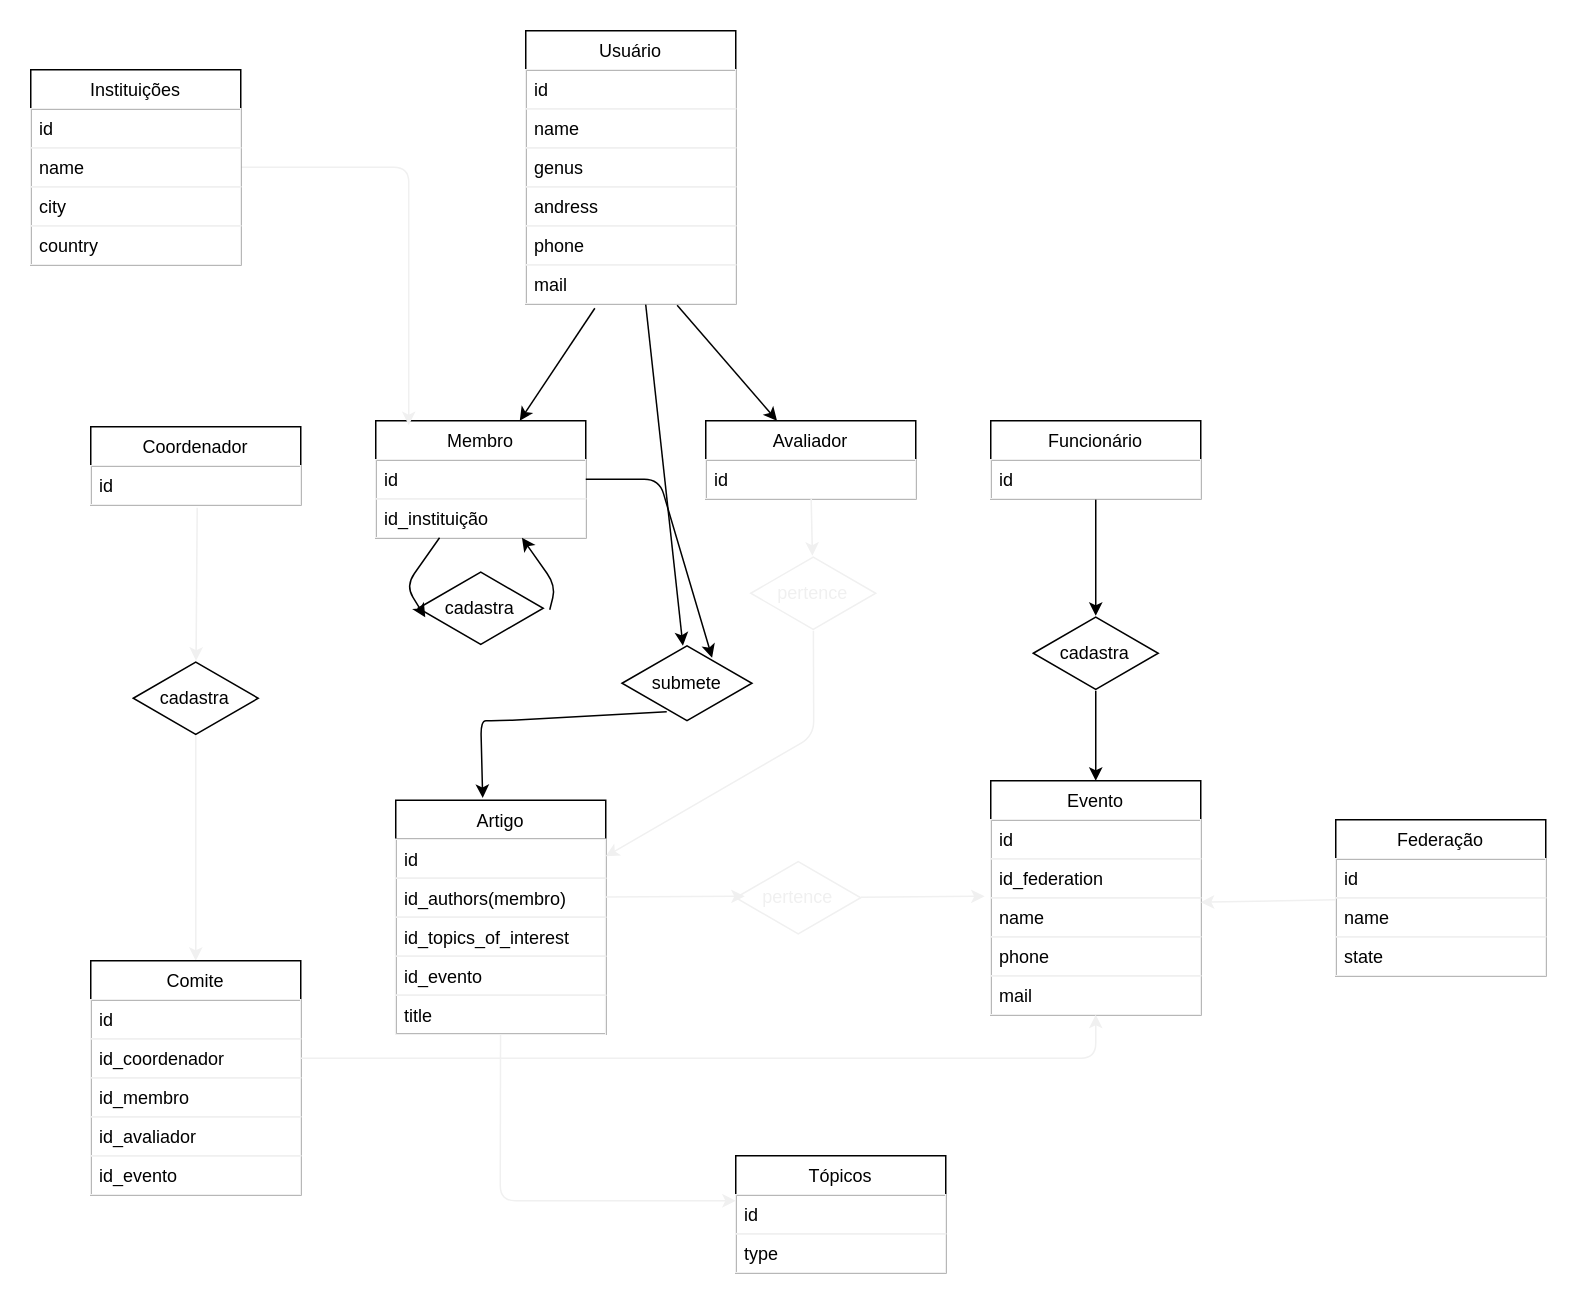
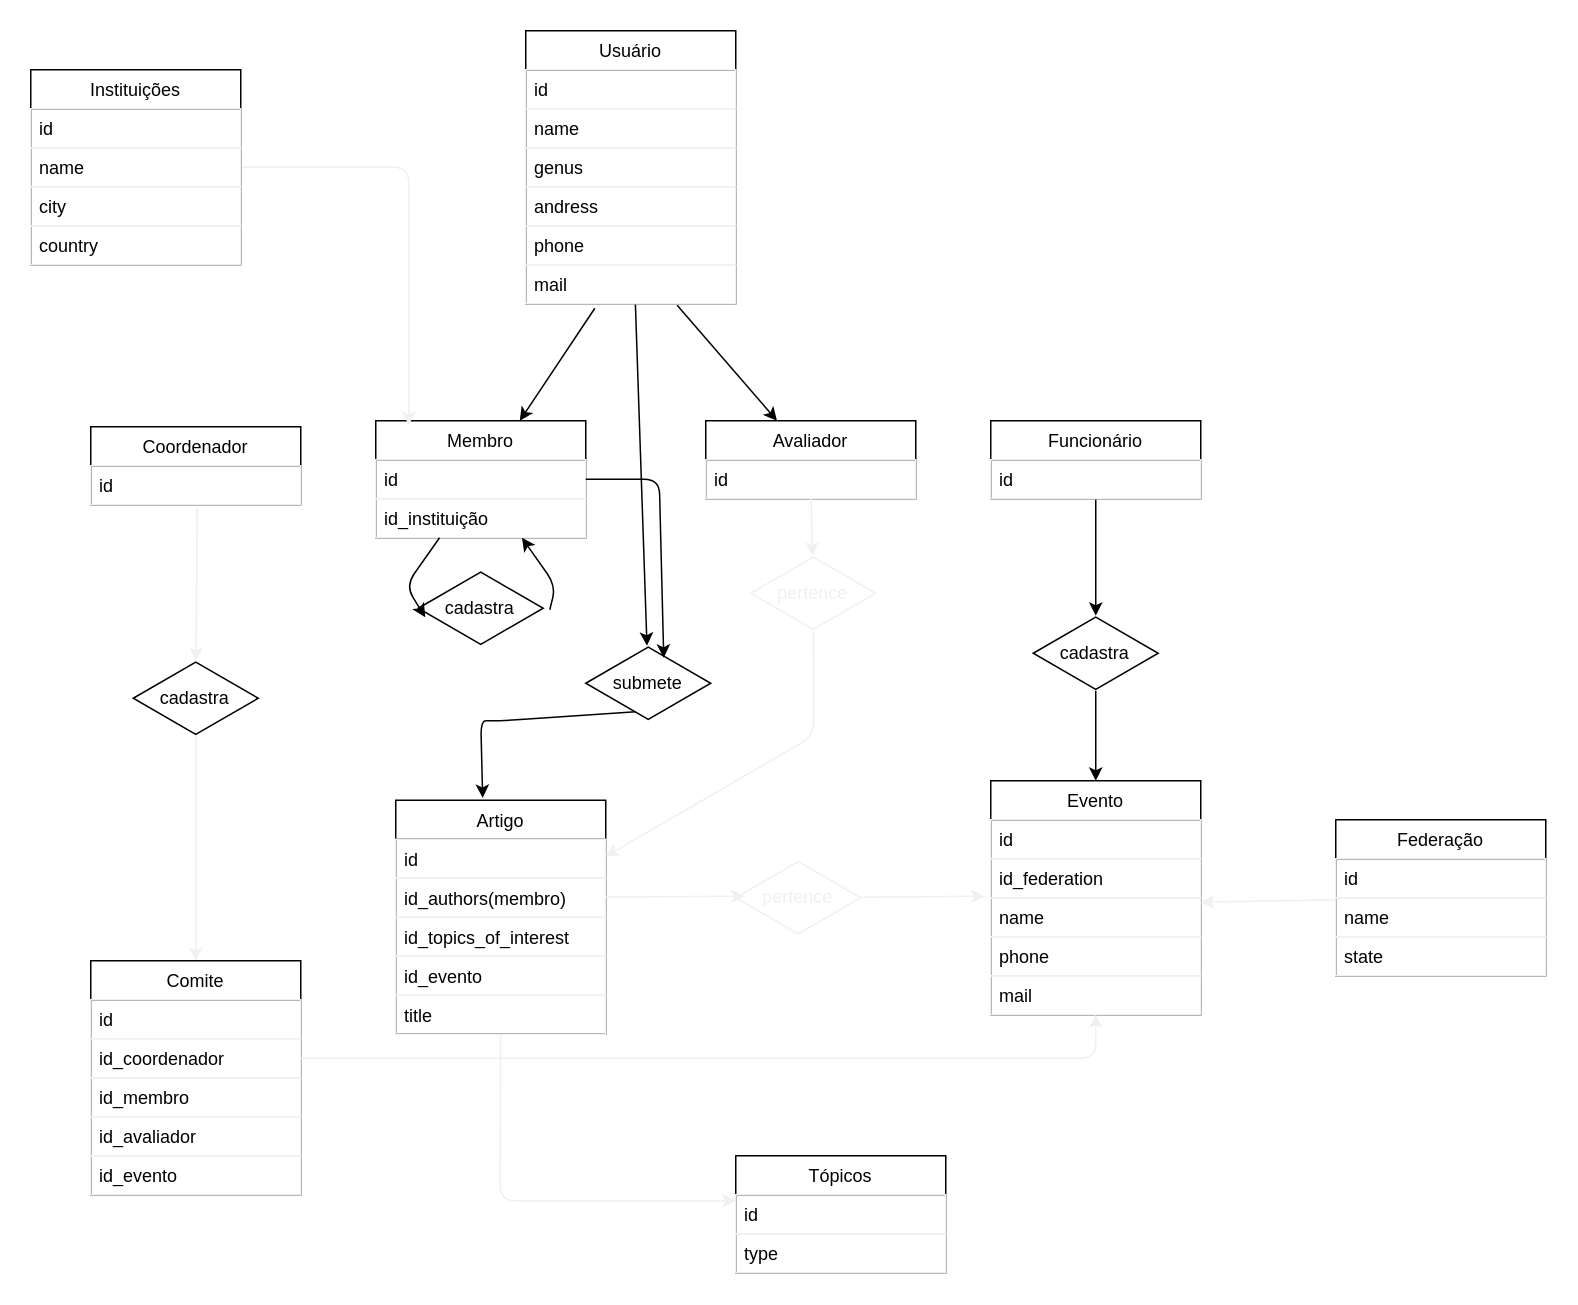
node "submete": size 203x75 -> 125x75
